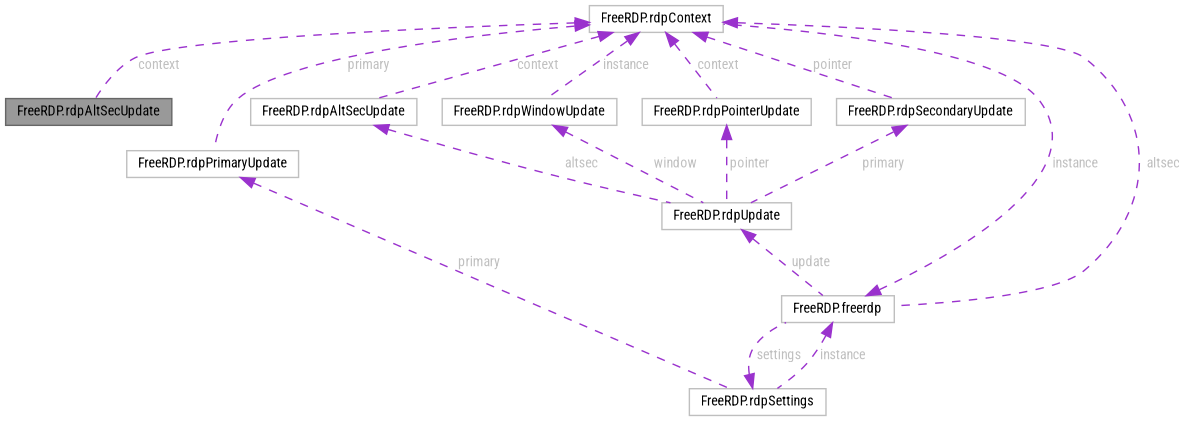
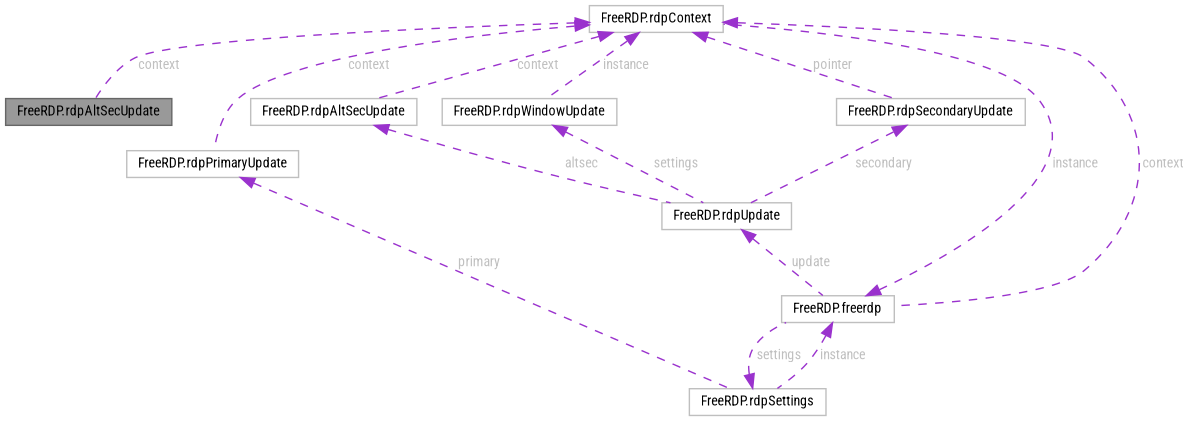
edge "FreeRDP.rdpPrimaryUpdate" -> "FreeRDP.rdpContext": label " primary" -> " context"
node "FreeRDP.rdpPointerUpdate": removed
edge "FreeRDP.rdpUpdate" -> "FreeRDP.rdpWindowUpdate": label " window" -> " settings"
edge "FreeRDP.rdpUpdate" -> "FreeRDP.rdpSecondaryUpdate": label " primary" -> " secondary"
edge "FreeRDP.freerdp" -> "FreeRDP.rdpContext": label " altsec" -> " context"
